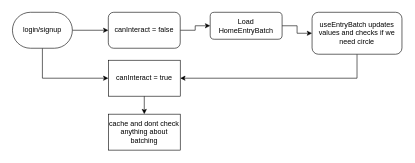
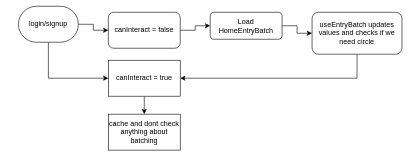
node "login/signup": moved (42, 30) -> (48, 24)
